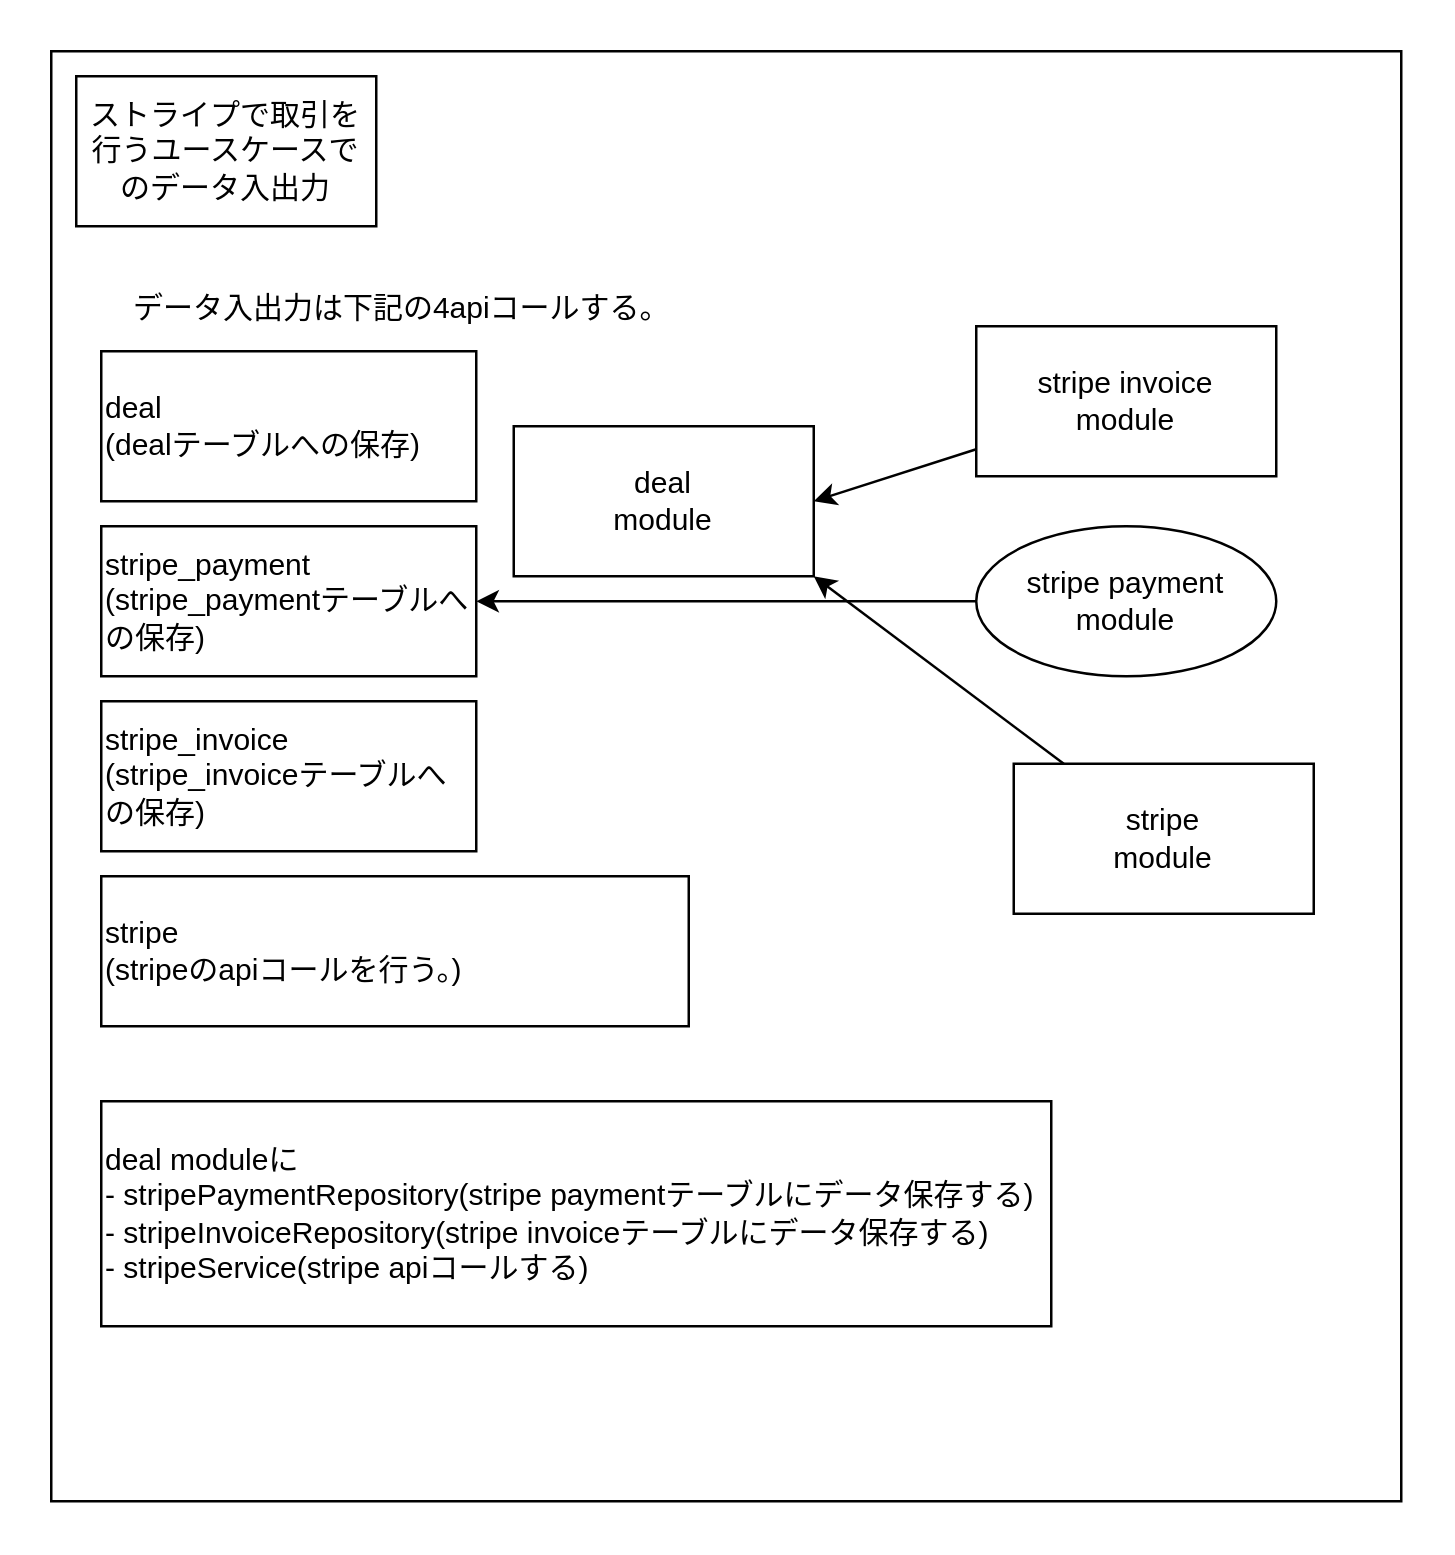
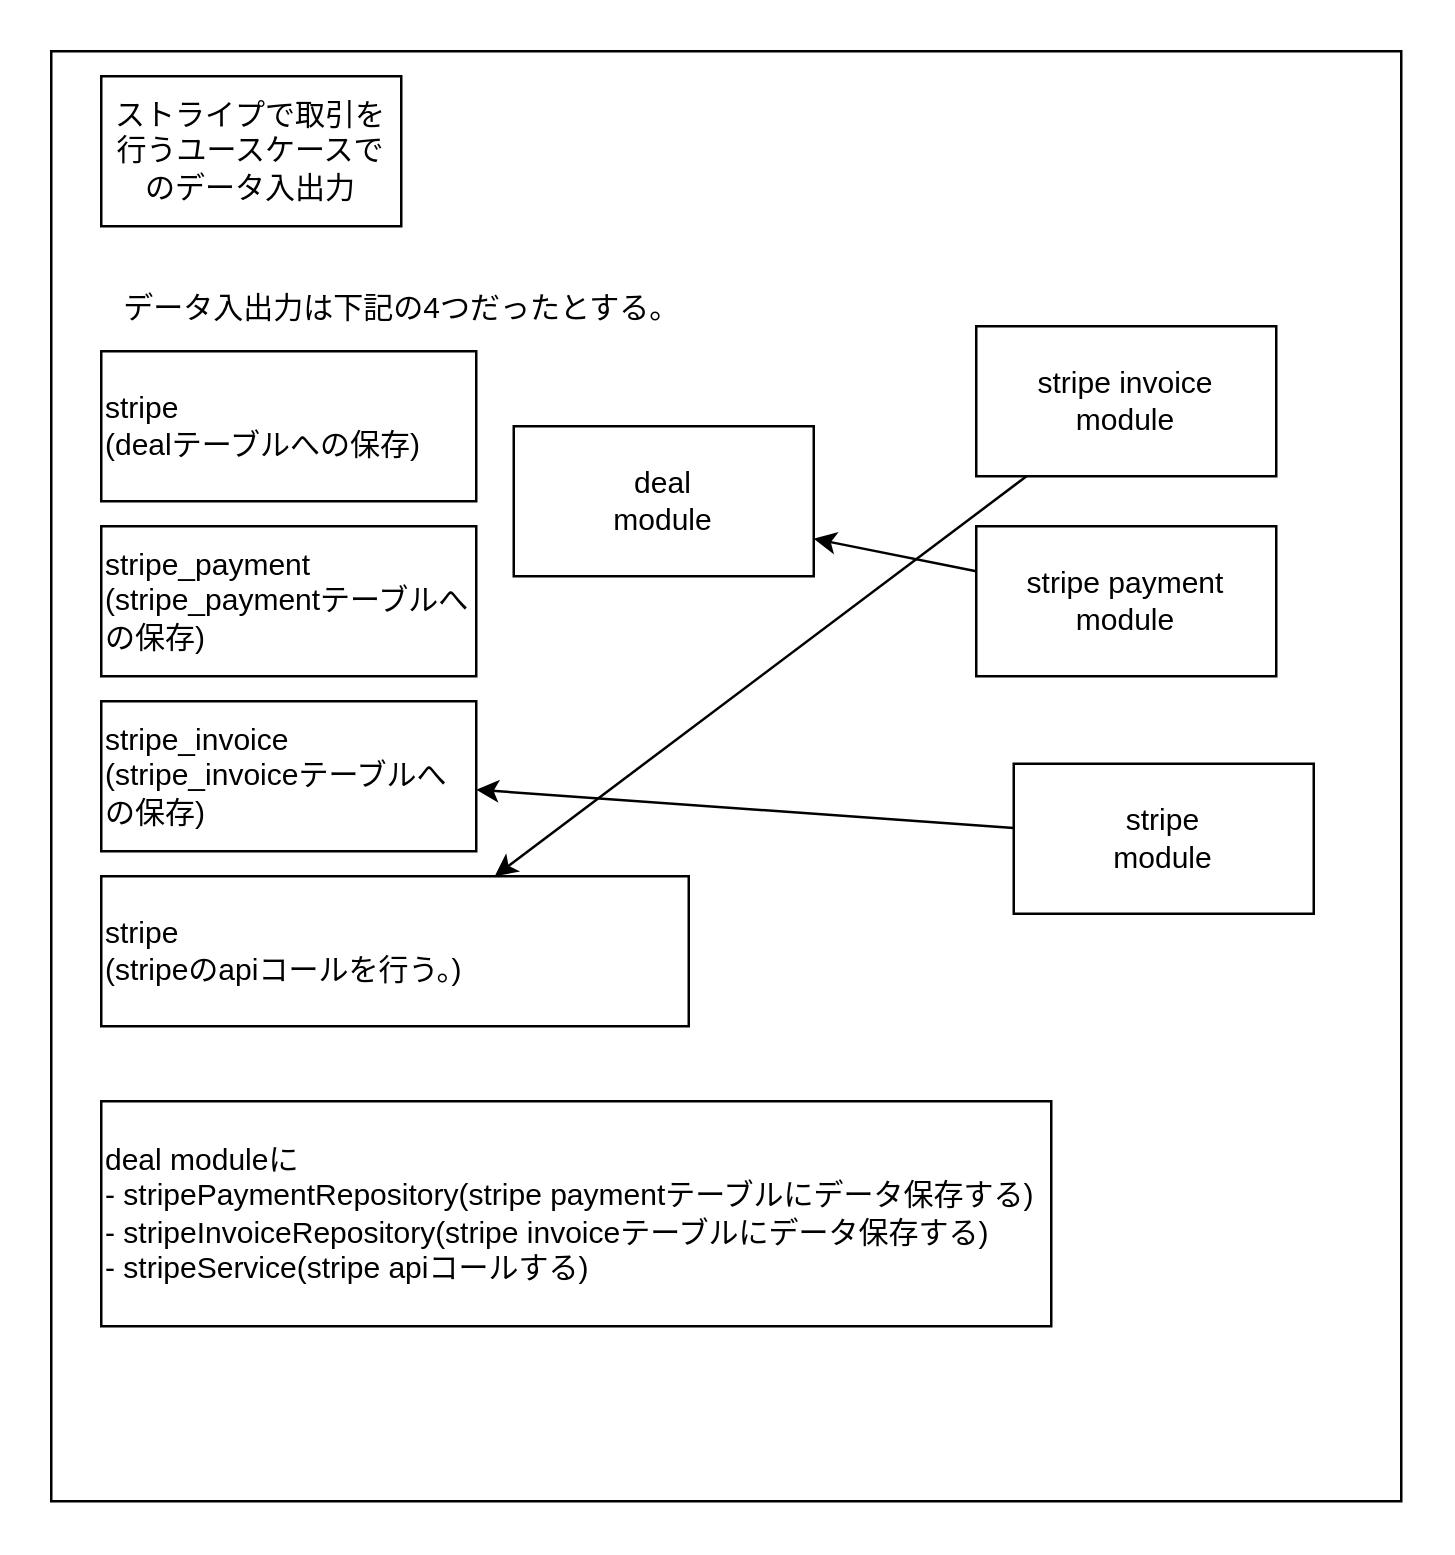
node "ストライプで取引を行うユースケースでのデータ入出力": moved (226, 151) -> (251, 151)
node "データ入出力は下記の4apiコールする。": label "データ入出力は下記の4apiコールする。" -> "データ入出力は下記の4つだったとする。"
node "deal (dealテーブルへの保存)": label "deal (dealテーブルへの保存)" -> "stripe (dealテーブルへの保存)"
edge "stripe invoice module" -> "deal module": now "stripe invoice module" -> "stripe (stripeのapiコールを行う。)"
edge "stripe payment module" -> "stripe_payment (stripe_paymentテーブルへの保存)": now "stripe payment module" -> "deal module"
node "stripe payment module": shape ellipse -> rectangle
edge "stripe module" -> "deal module": now "stripe module" -> "stripe_invoice (stripe_invoiceテーブルへの保存)"
